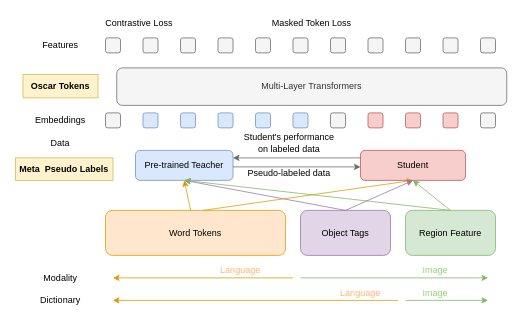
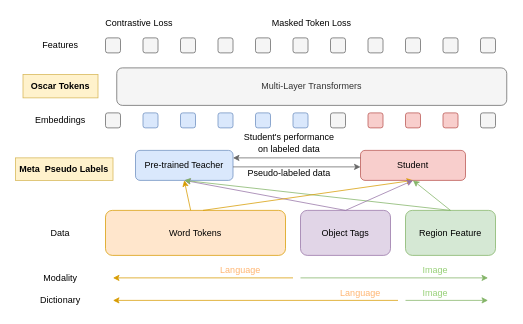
node "Data": moved (60, 143) -> (60, 233)
